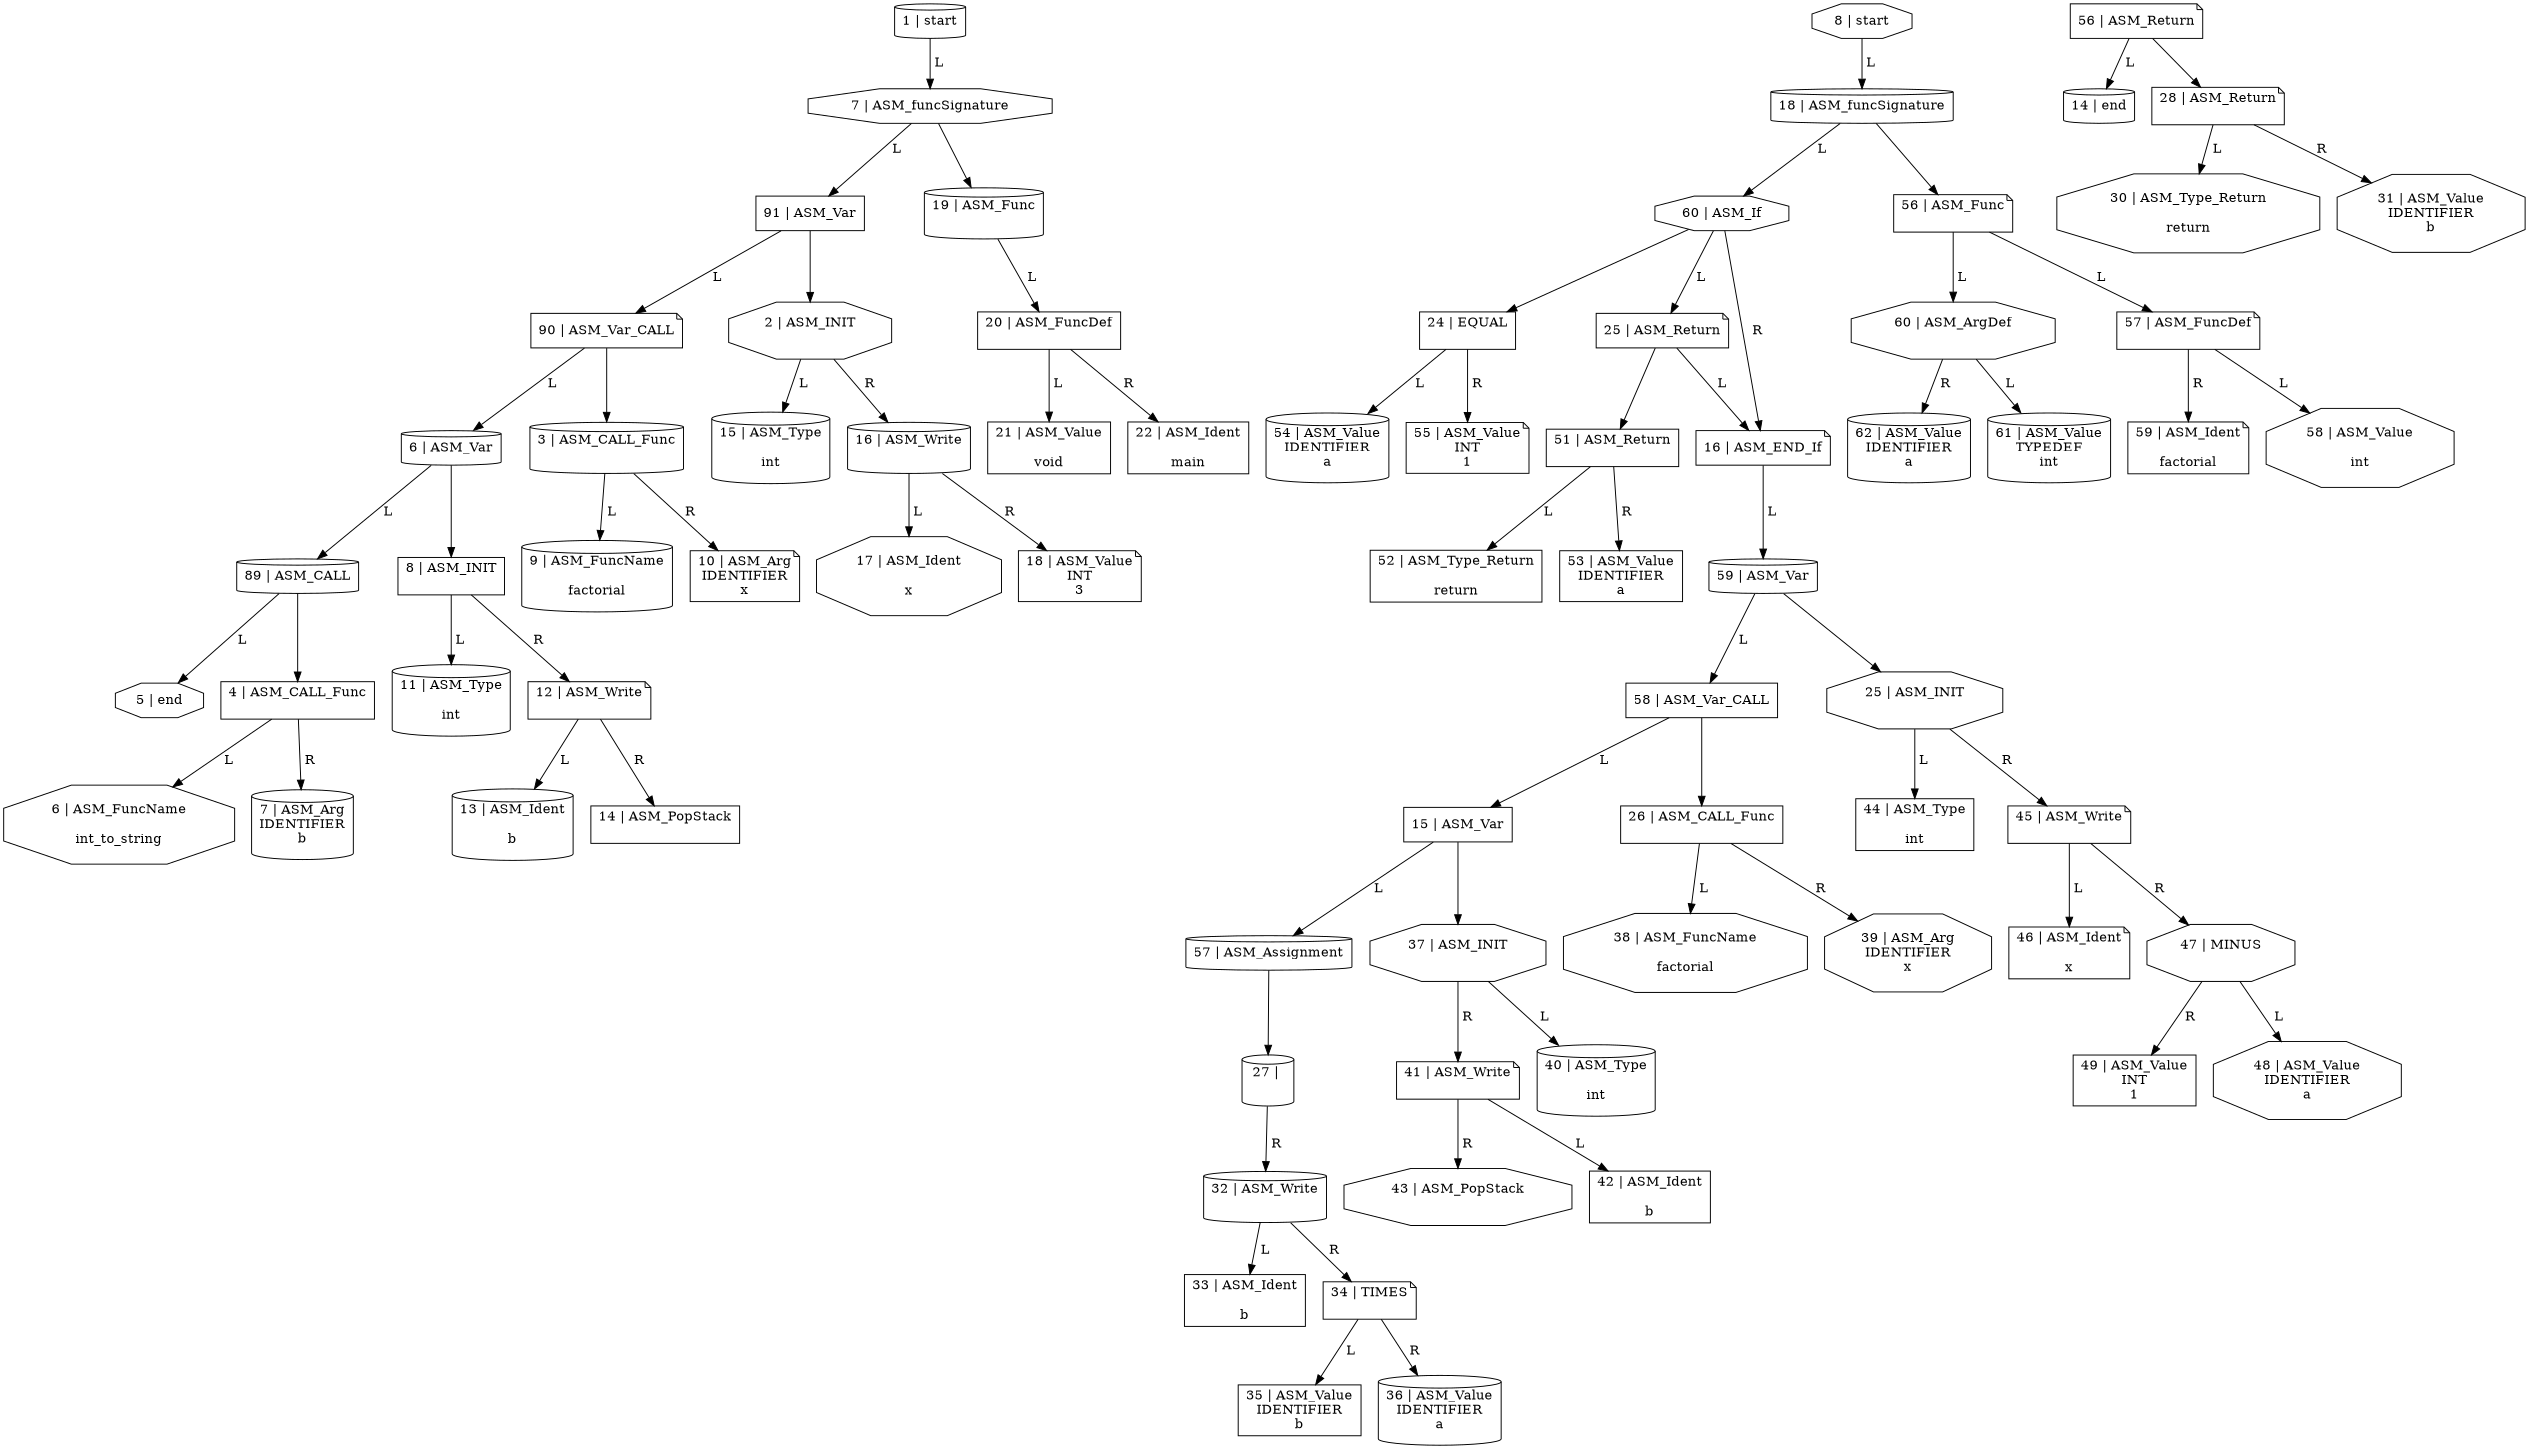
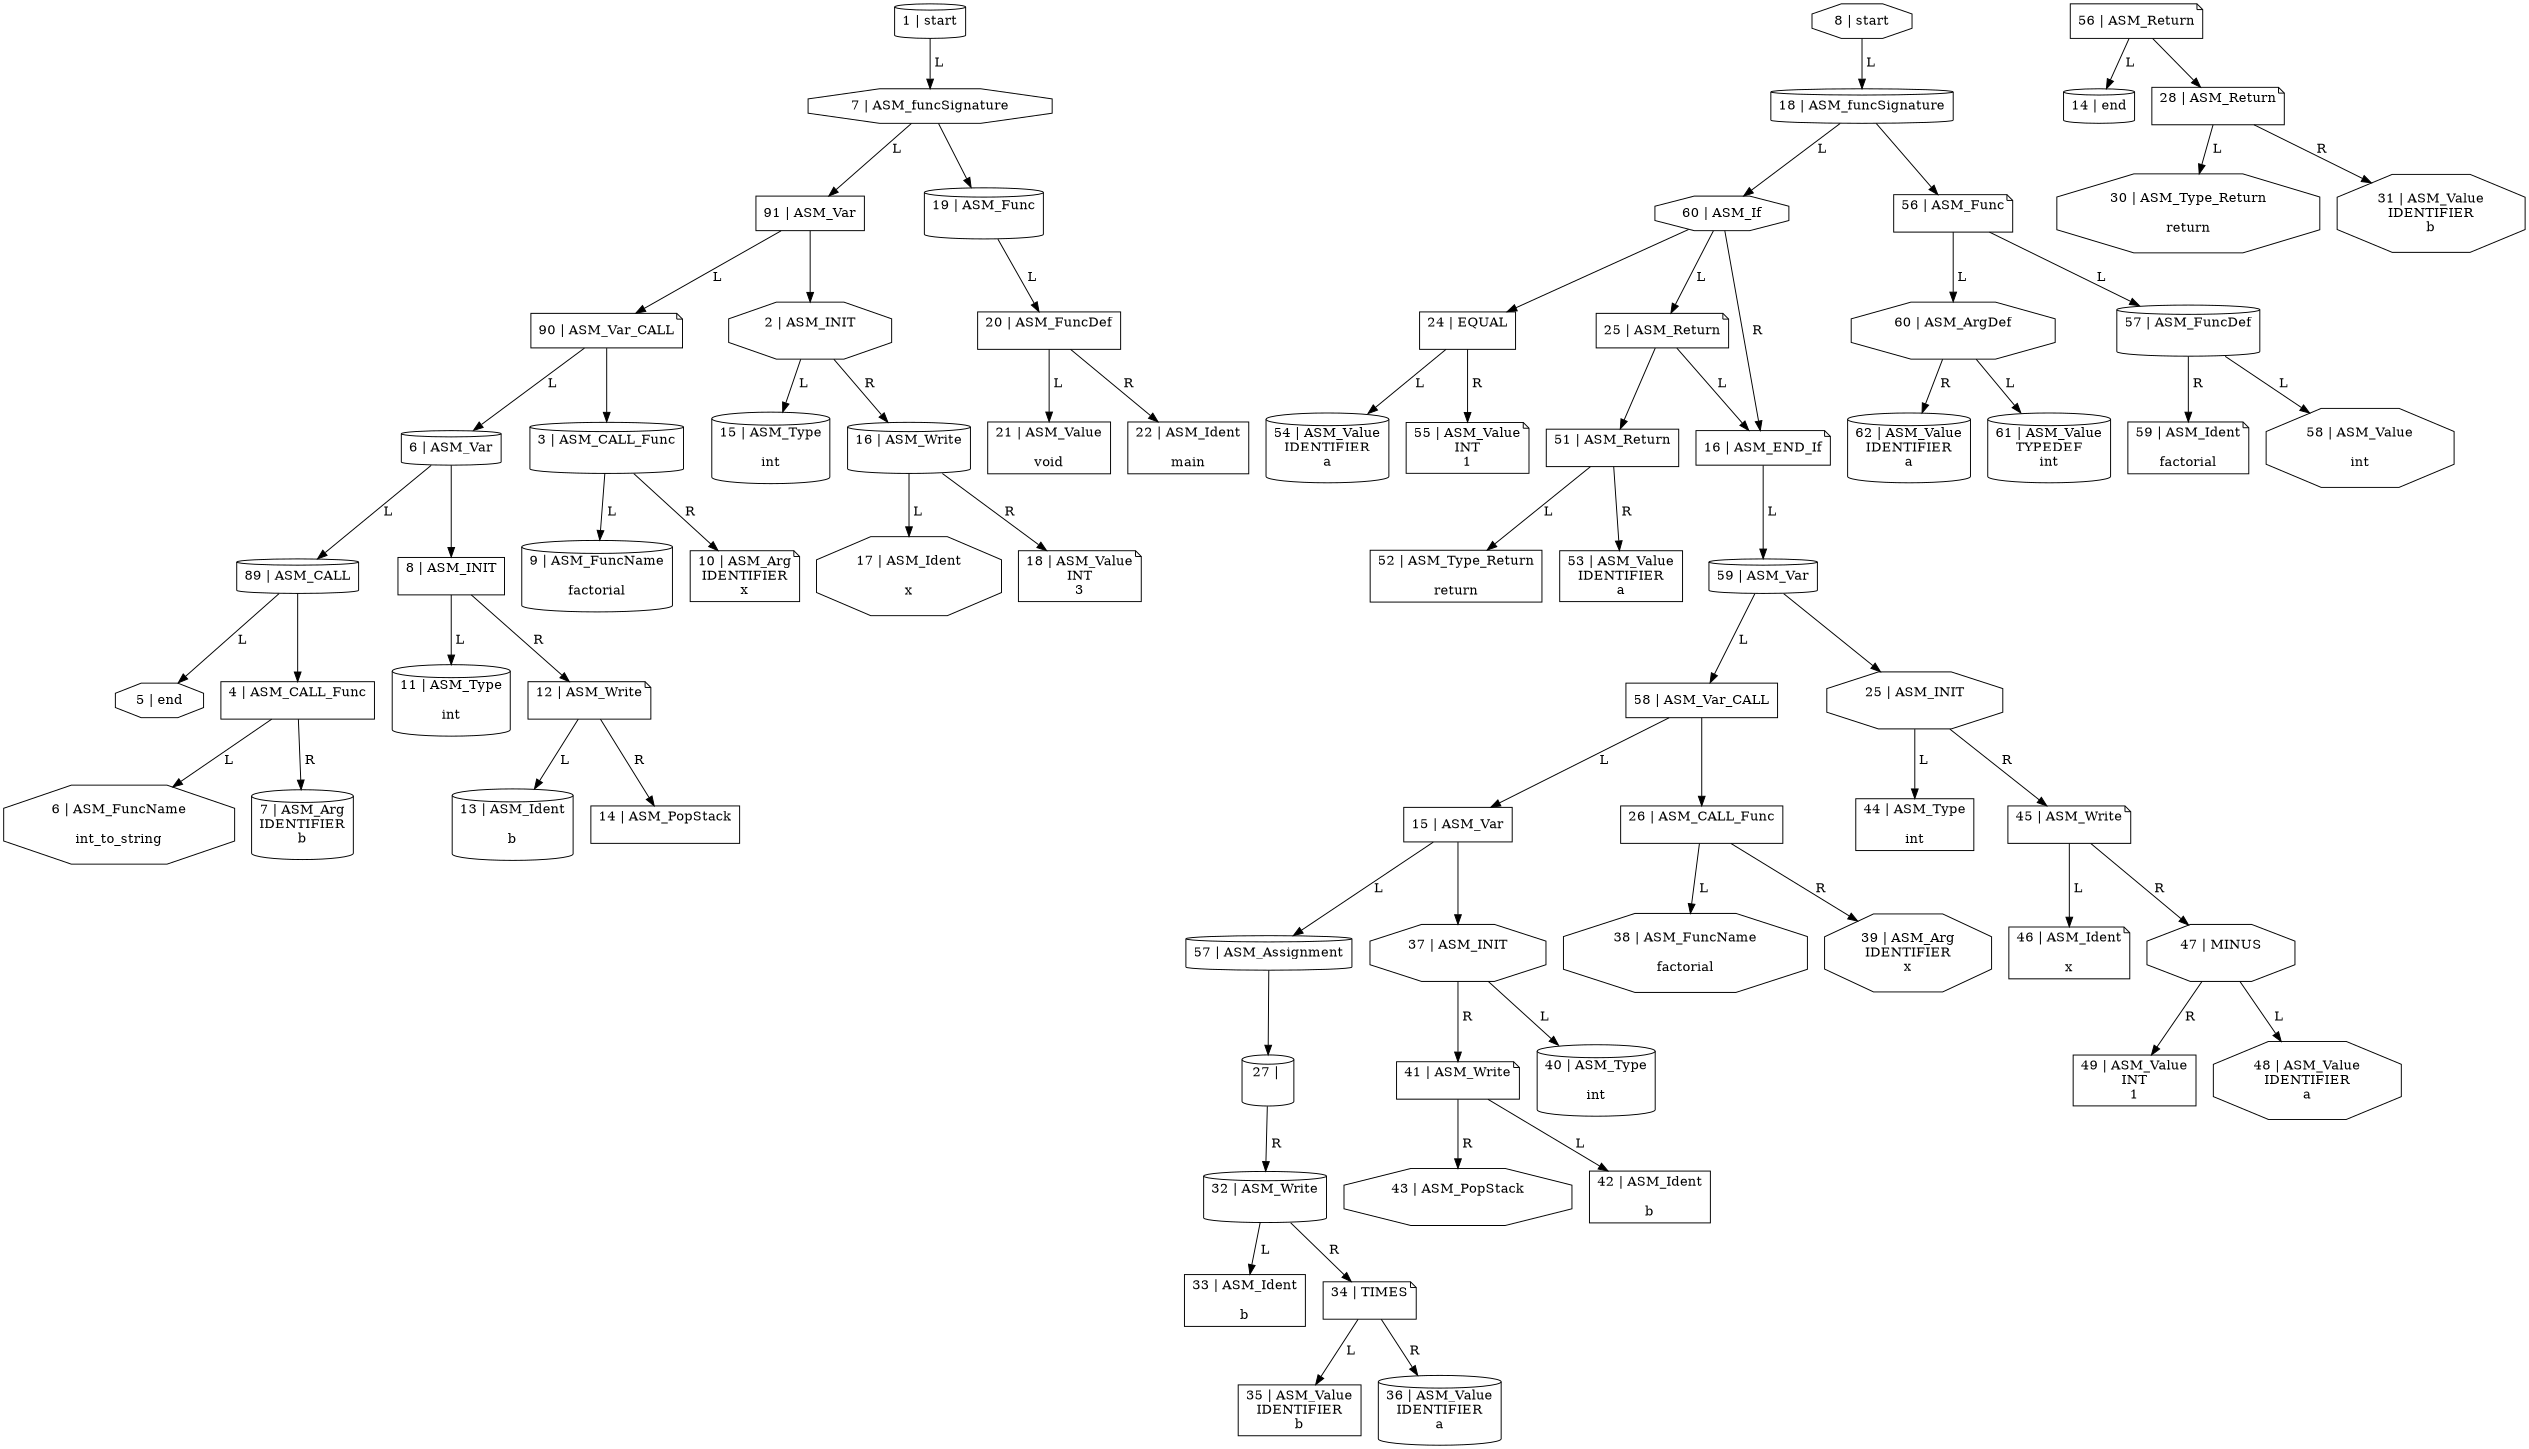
node "57 | ASM_FuncDef": shape note -> cylinder
